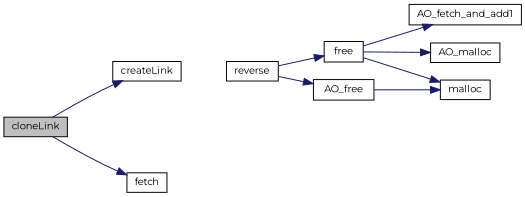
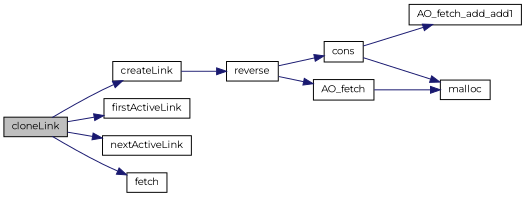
node "AO_fetch_and_add1": label "AO_fetch_and_add1" -> "AO_fetch_add_add1"
node "free": label "free" -> "cons"
node "AO_malloc": removed
edge "createLink" -> "reverse": added
node "AO_free": label "AO_free" -> "AO_fetch"
node "firstActiveLink": added
node "nextActiveLink": added
